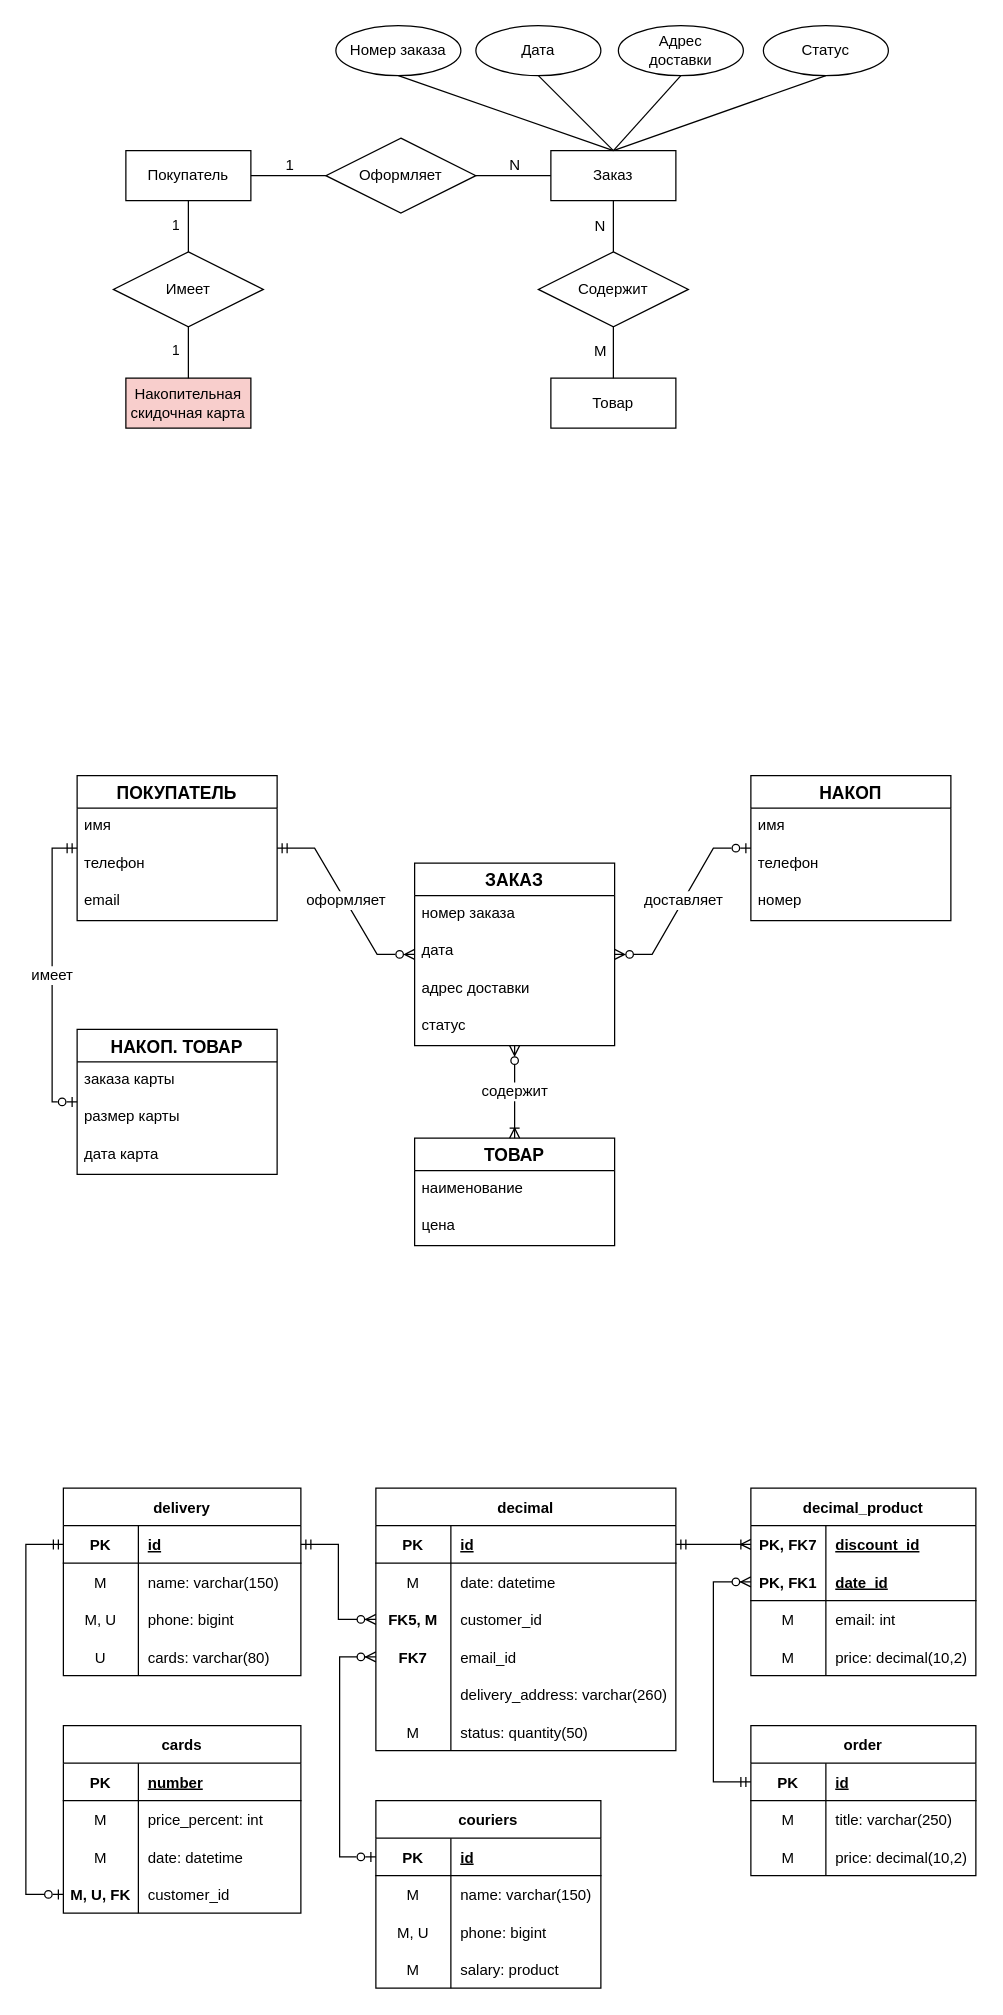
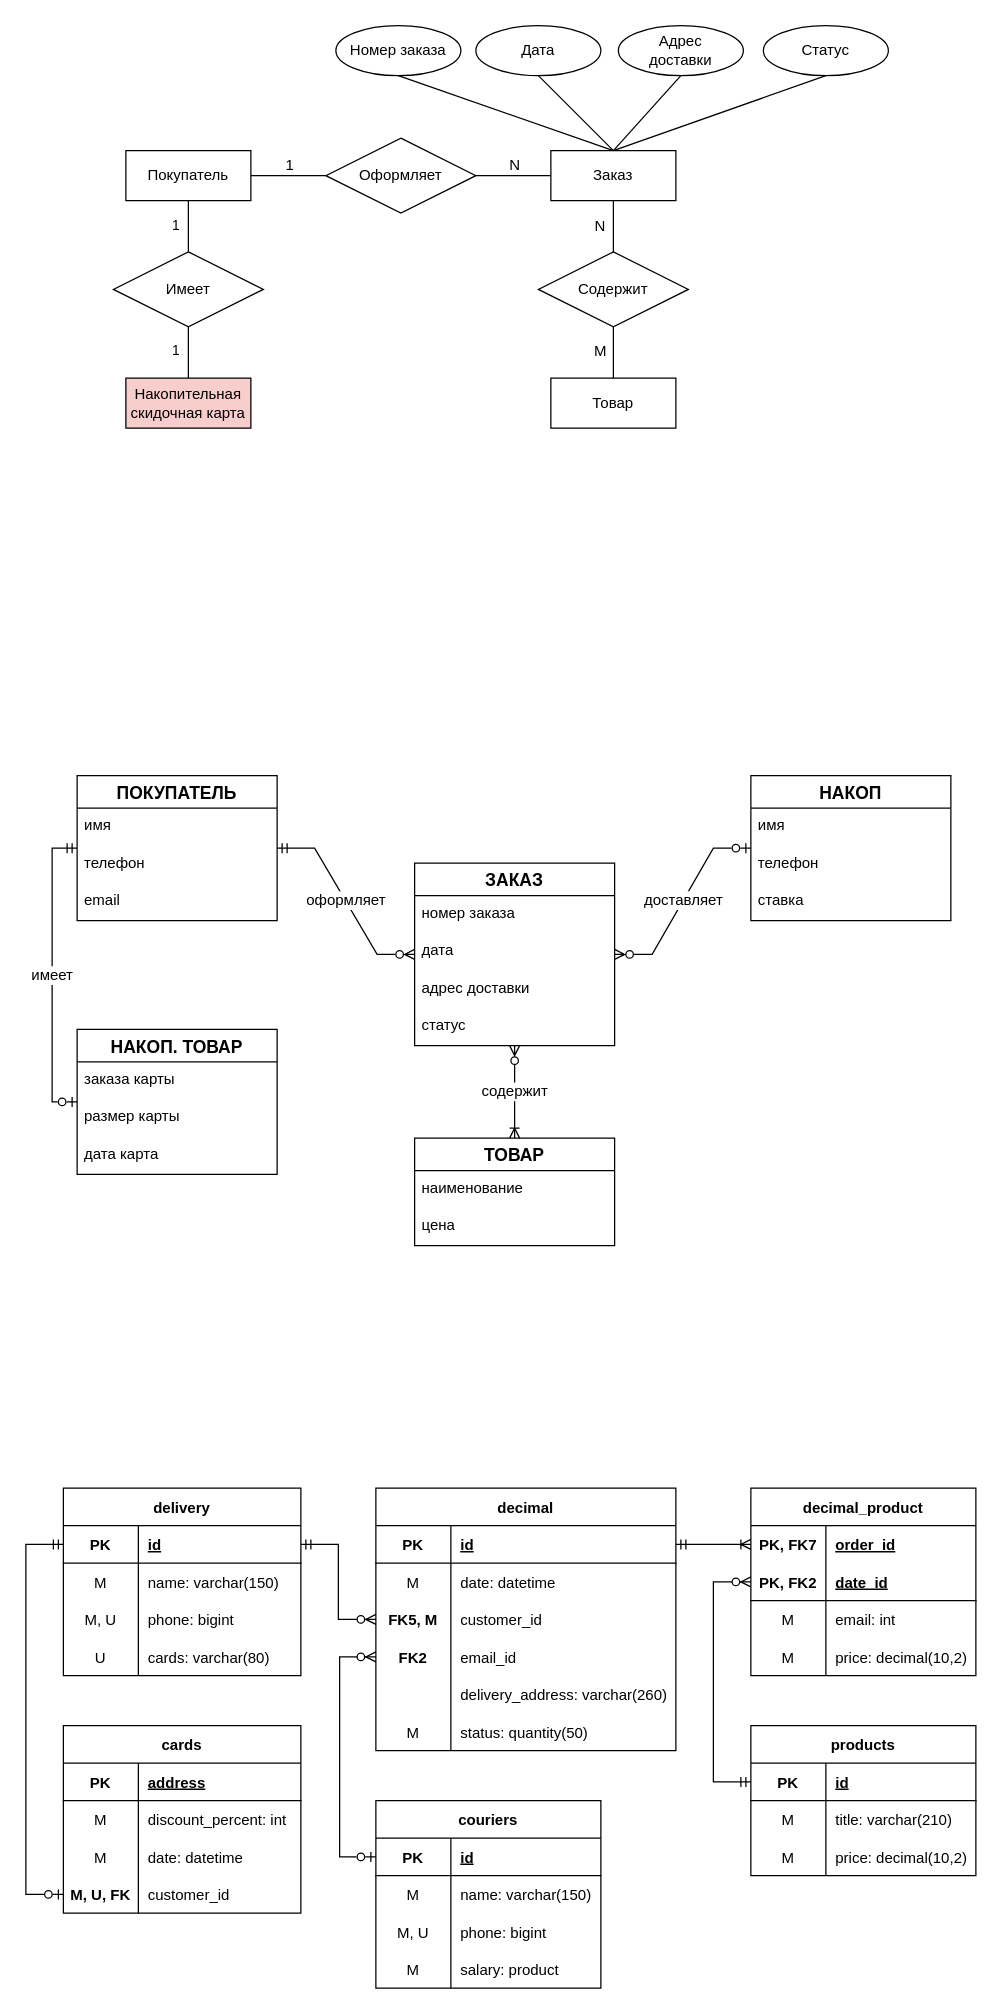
node "номер": label "номер" -> "ставка"
node "discount_id": label "discount_id" -> "order_id"
node "PK, FK1": label "PK, FK1" -> "PK, FK2"
node "FK7": label "FK7" -> "FK2"
node "order": label "order" -> "products"
node "number": label "number" -> "address"
node "price_percent: int": label "price_percent: int" -> "discount_percent: int"
node "title: varchar(250)": label "title: varchar(250)" -> "title: varchar(210)"
